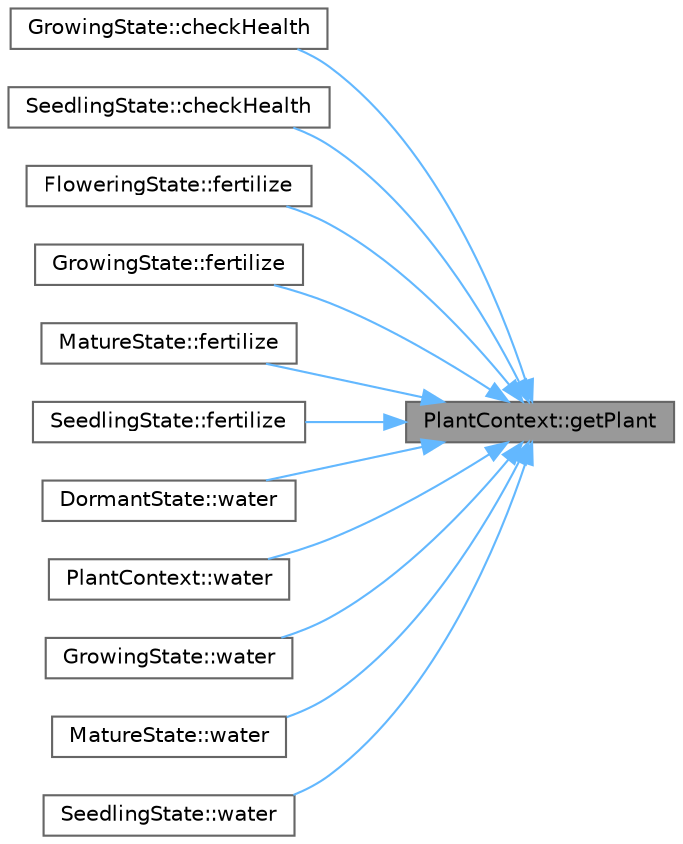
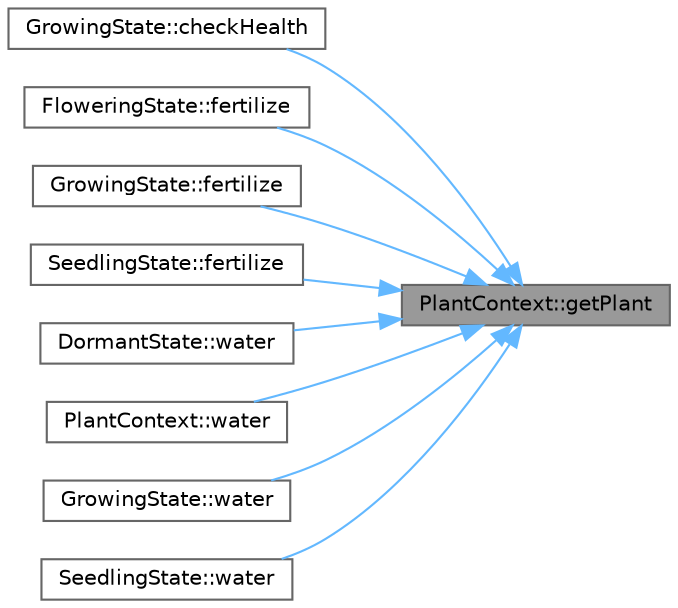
node "SeedlingState::checkHealth": removed
node "MatureState::fertilize": removed
node "MatureState::water": removed
